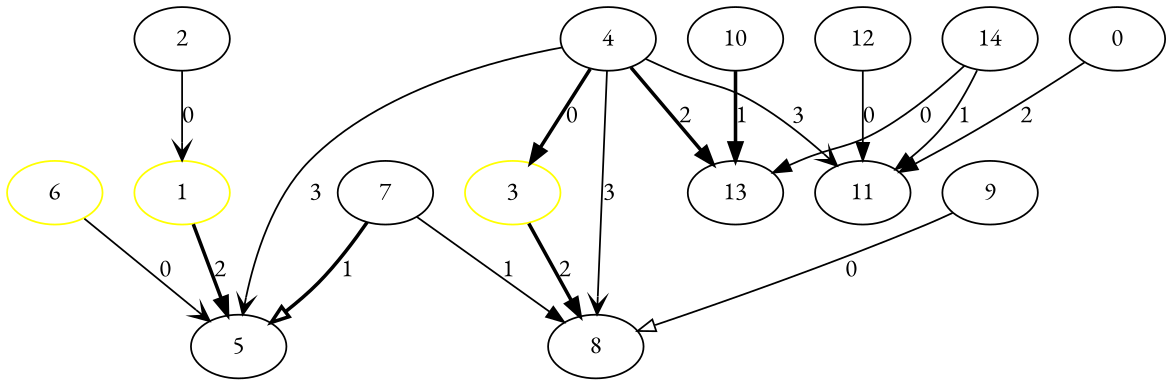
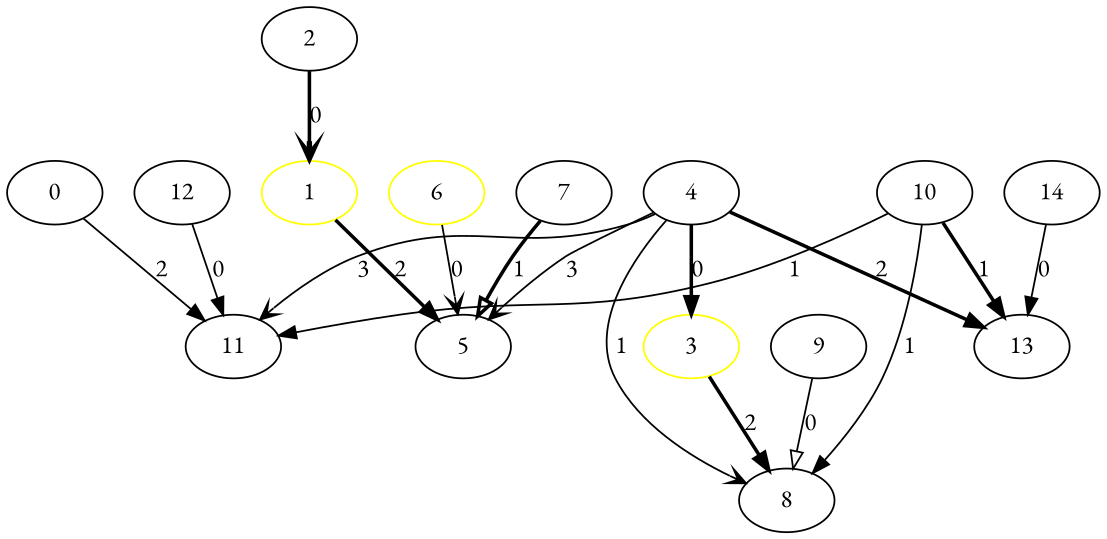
edge "2" -> "1": style solid -> bold
edge "14" -> "11": now "10" -> "11"
edge "4" -> "8": label "3" -> "1"
edge "7" -> "8": now "10" -> "8"
